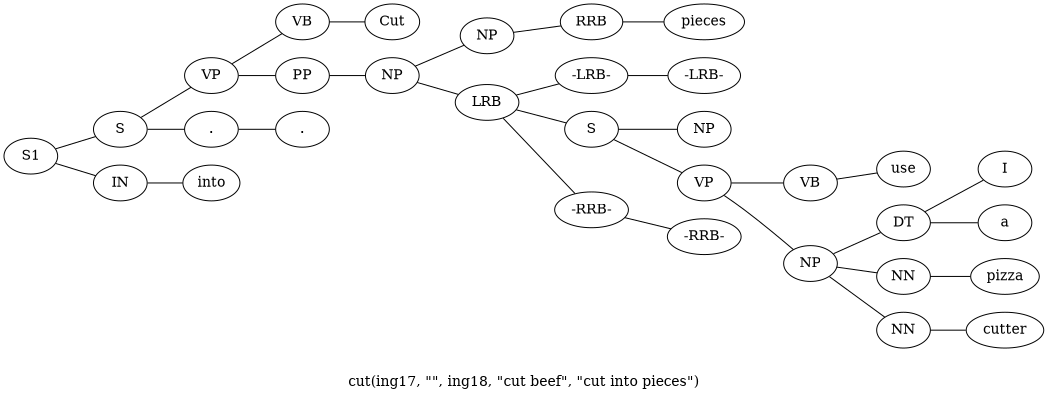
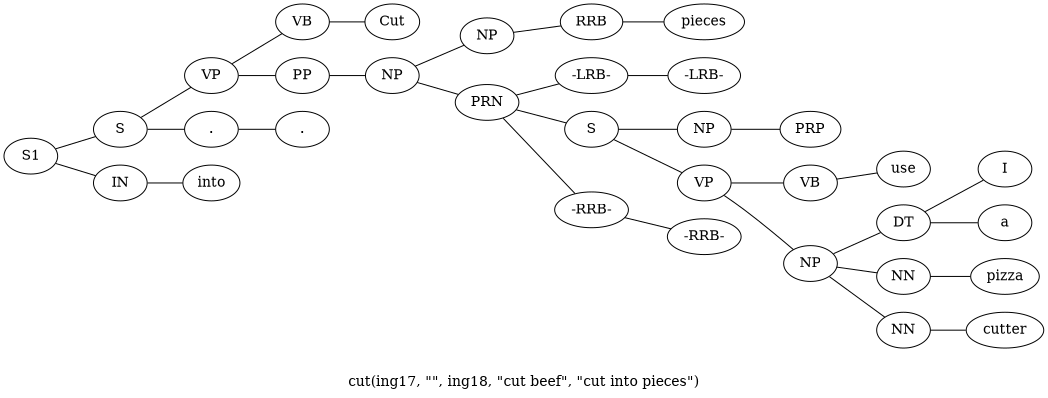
node "LRB": label "LRB" -> "PRN"
node "PRP": added
